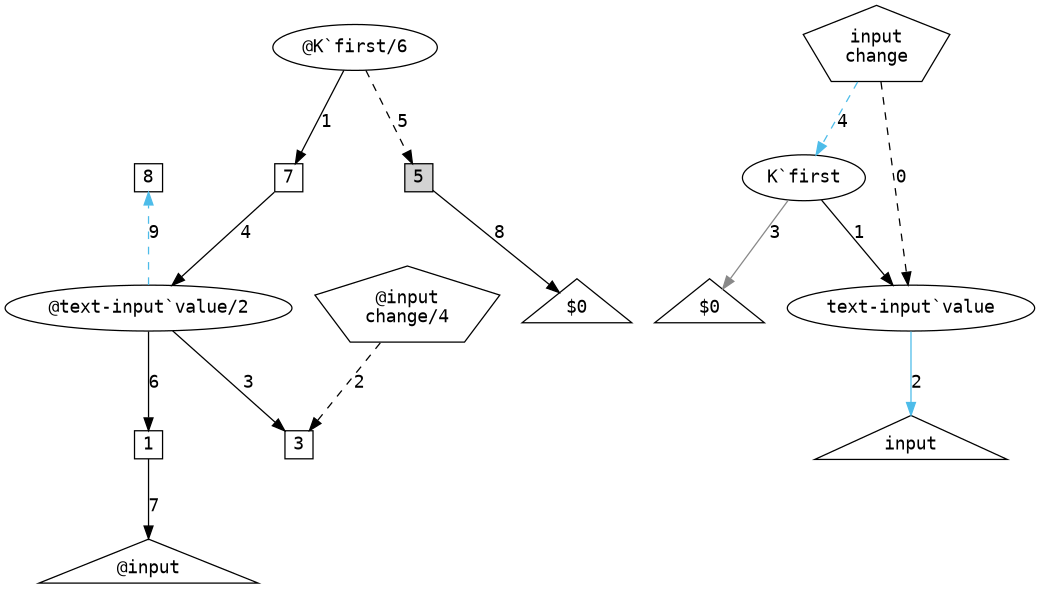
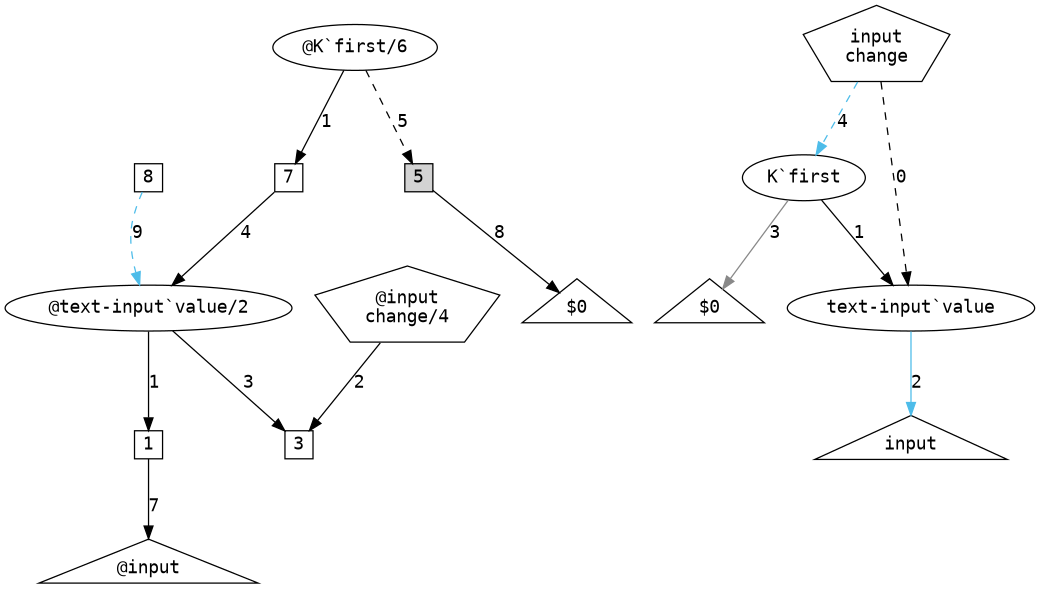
edge "@text-input`value/2" -> "8": reversed
edge "@input change/4" -> "3": style dashed -> solid
edge "@text-input`value/2" -> "1": label "6" -> "1"
